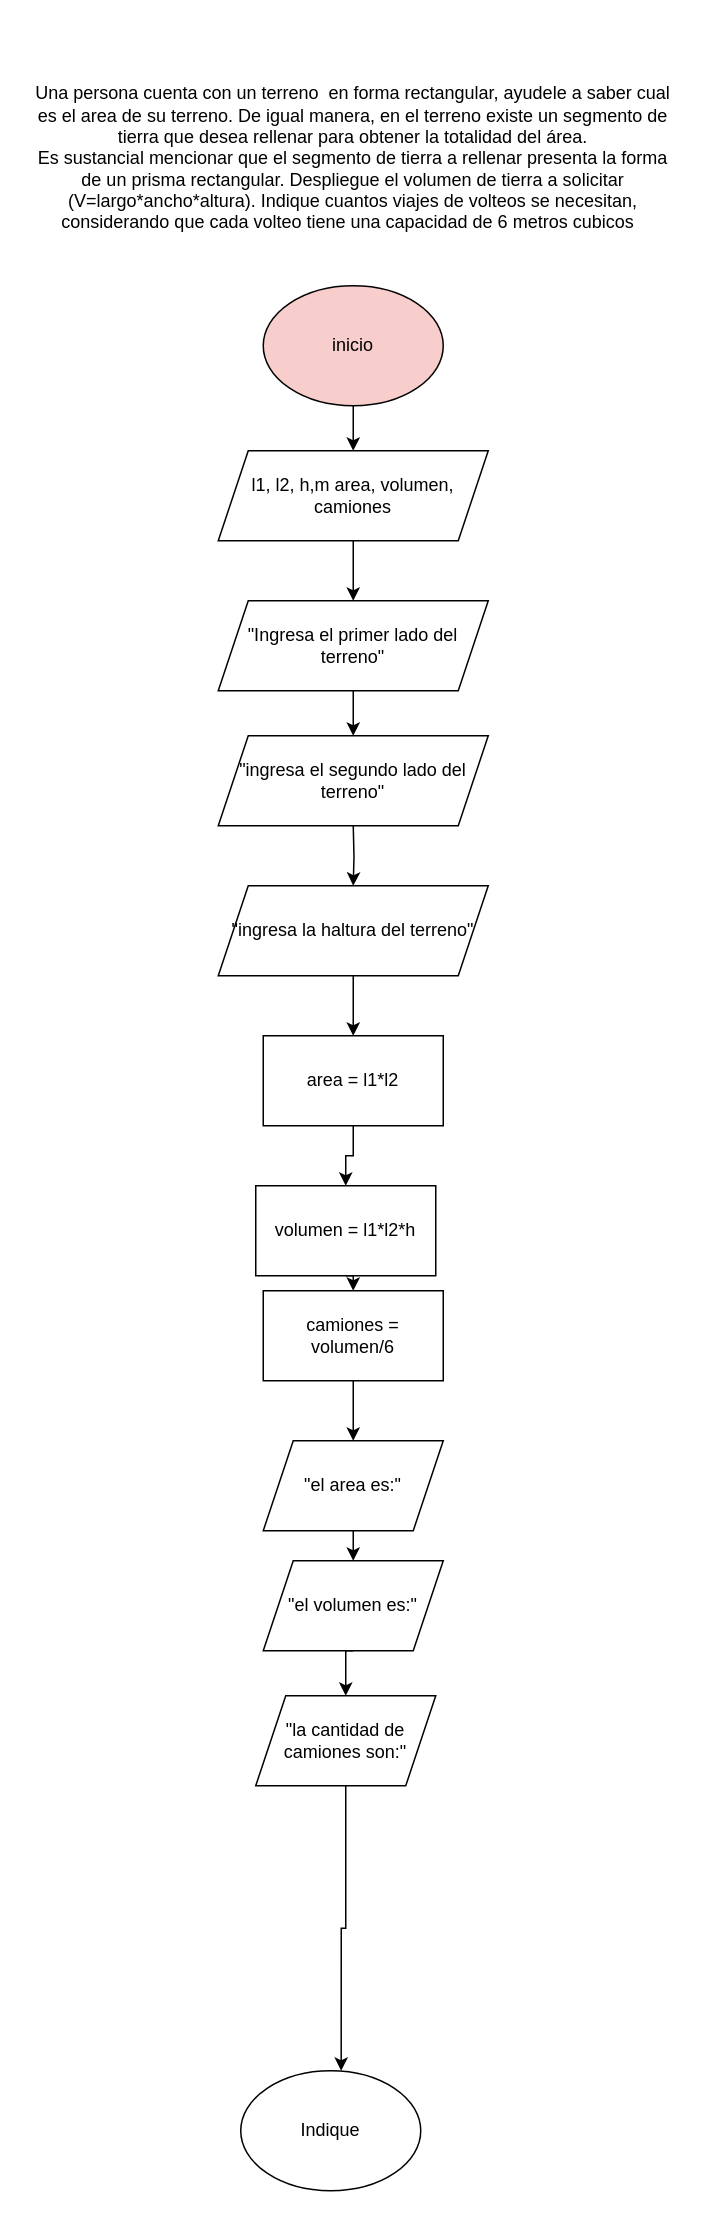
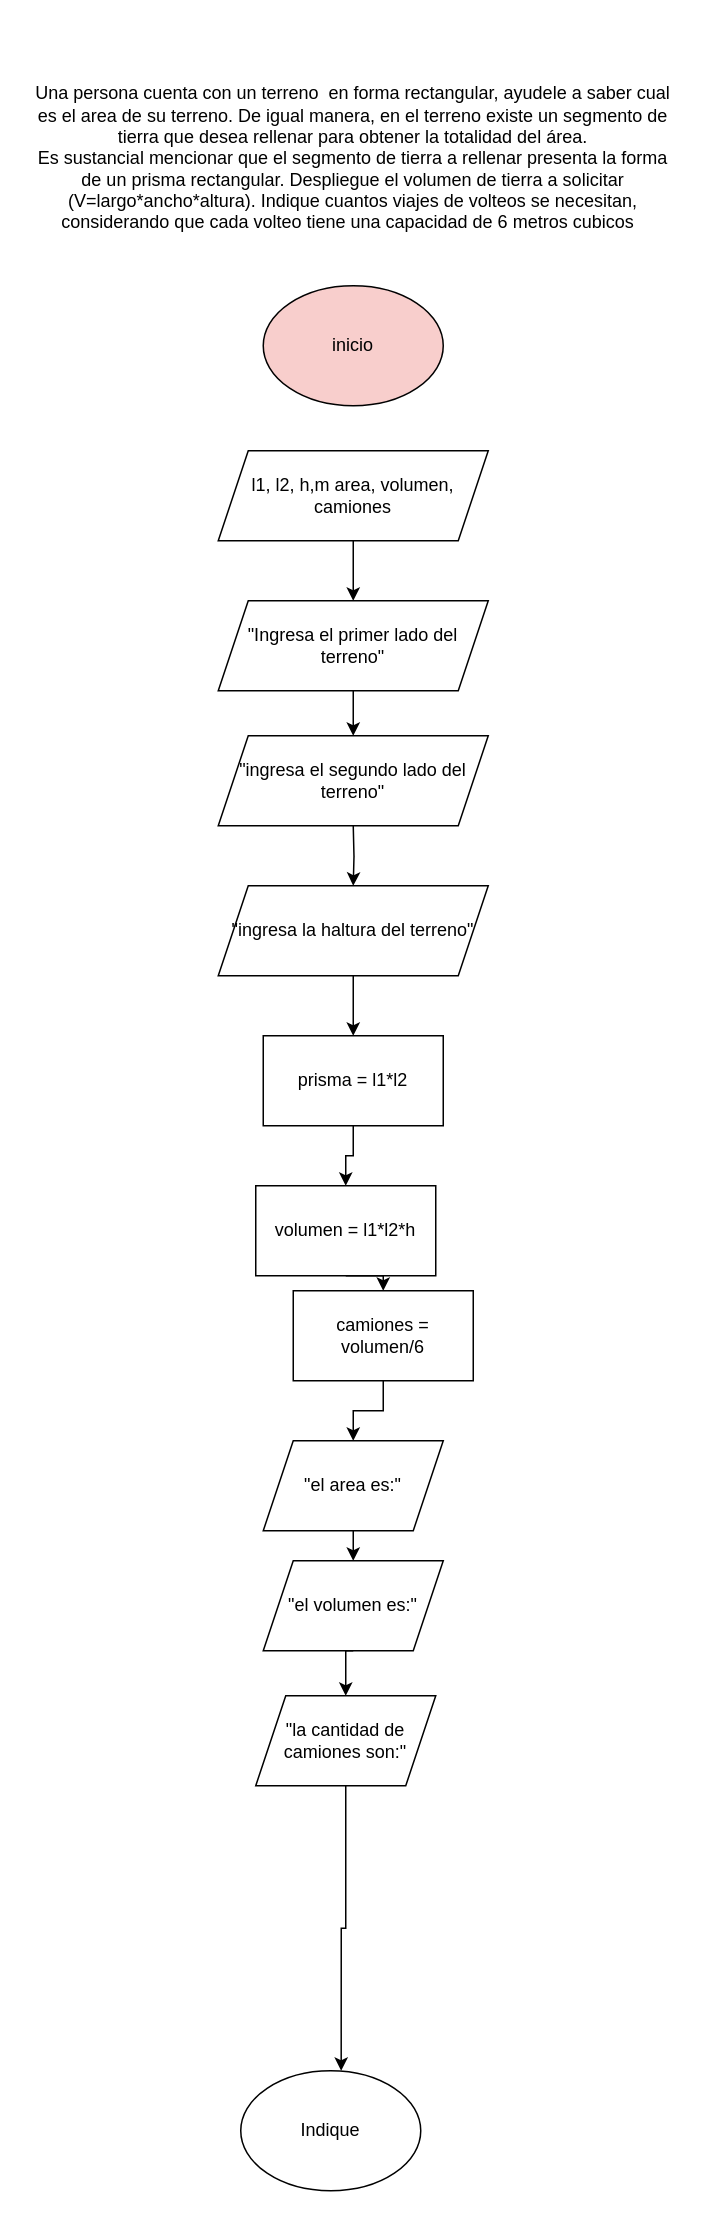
edge "inicio" -> "l1, l2, h,m area, volumen, camiones": removed
node "area = l1*l2": label "area = l1*l2" -> "prisma = l1*l2"
node "camiones = volumen/6": moved (353, 1336) -> (383, 1336)
